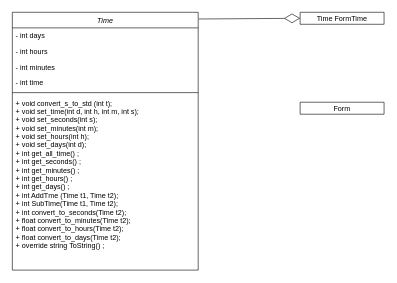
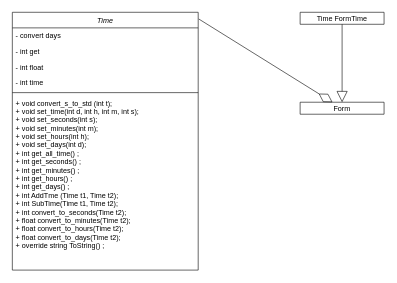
edge "Time" -> "Time FormTime": now "Time" -> "Form"
node "- int days": label "- int days" -> "- convert days"
node "- int hours": label "- int hours" -> "- int get"
edge "Time FormTime" -> "Form": added
node "- int minutes": label "- int minutes" -> "- int float"
